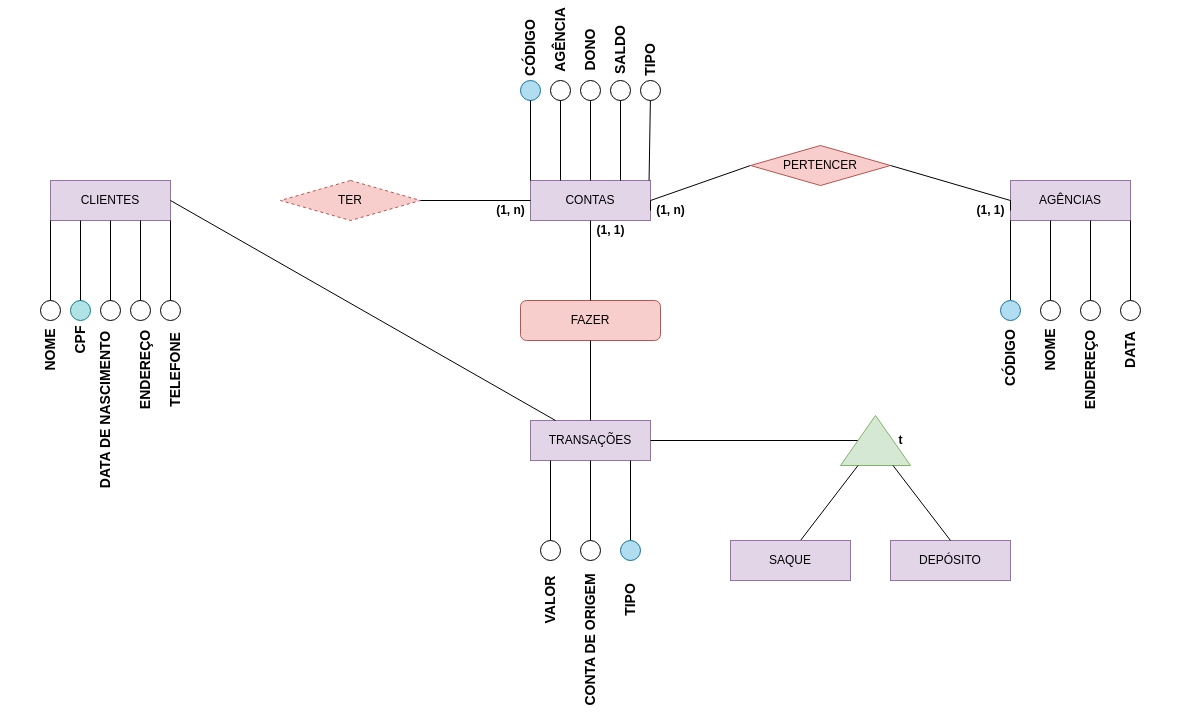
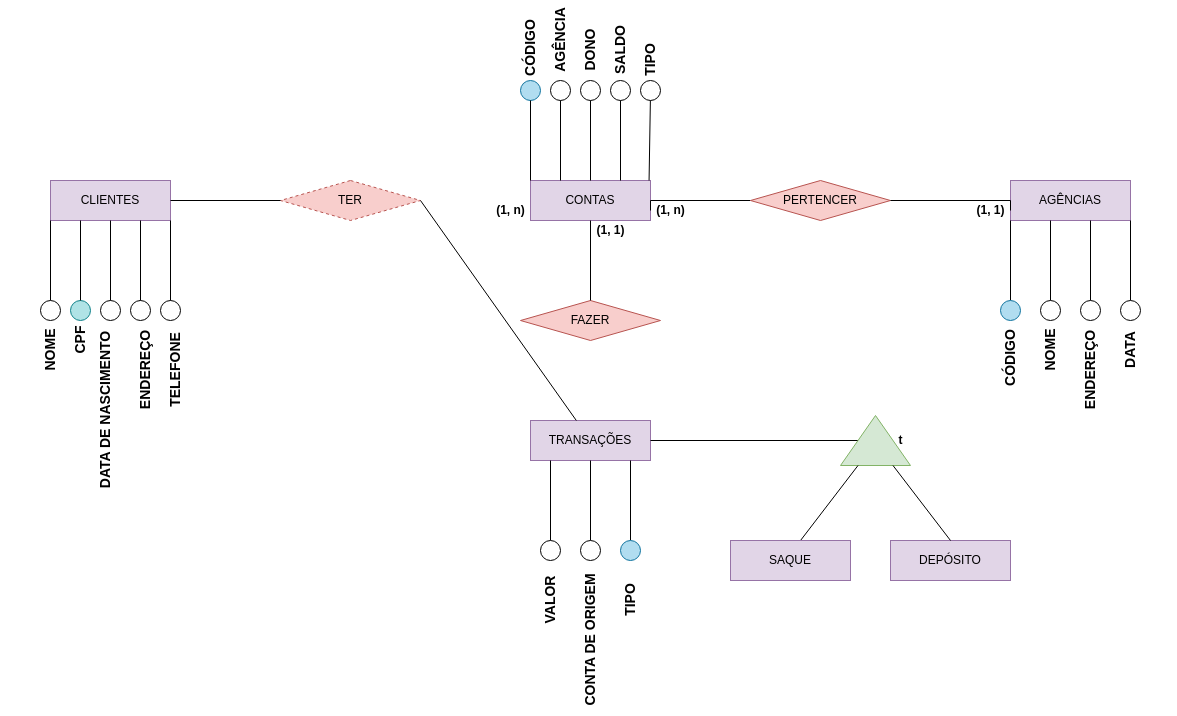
node "PERTENCER": moved (821, 166) -> (821, 201)
edge "TER" -- "CONTAS": now "TER" -- "TRANSAÇÕES"
edge "CLIENTES" -- "TRANSAÇÕES": now "CLIENTES" -- "TER"
node "FAZER": shape rounded rectangle -> diamond
edge "FAZER" -- "TRANSAÇÕES": removed
